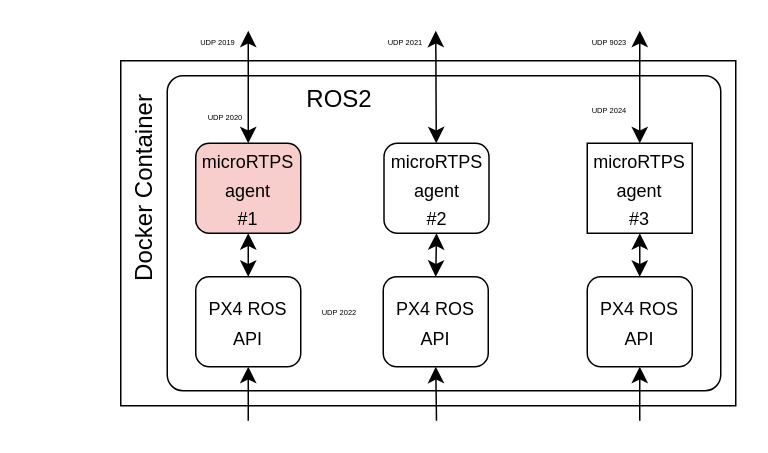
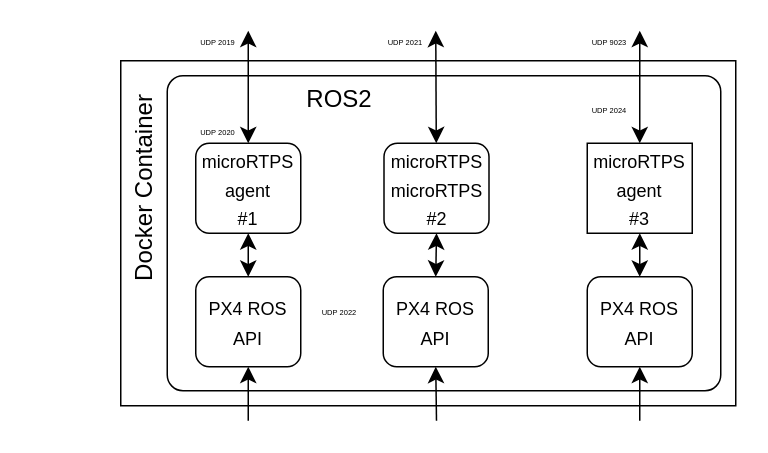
node "UDP 2020": moved (226, 117) -> (218, 132)
node "microRTPS agent #1": fillcolor #f8cecc -> #ffffff
node "microRTPSagent#2": label "microRTPSagent#2" -> "microRTPSmicroRTPS#2"
